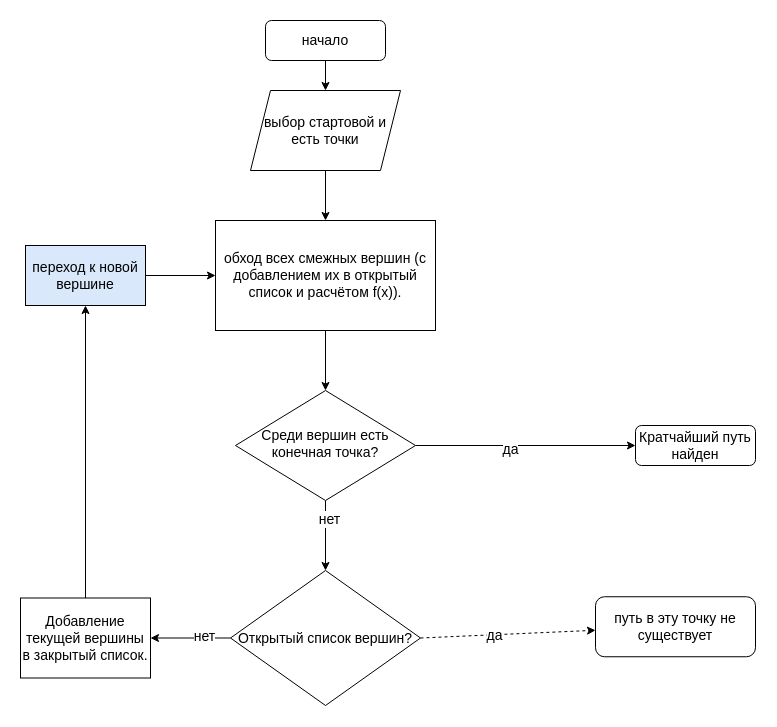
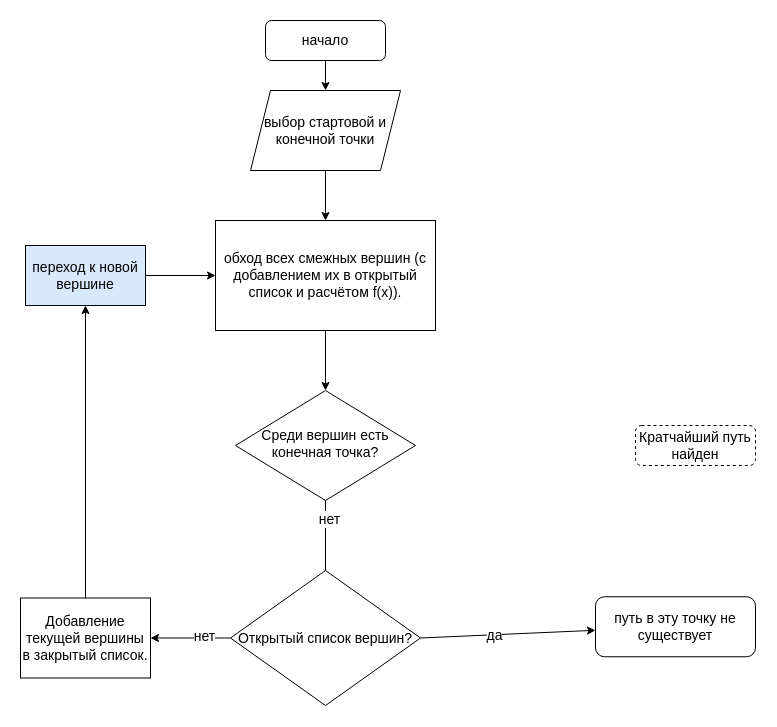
node "выбор стартовой и есть точки": label "выбор стартовой и есть точки" -> "выбор стартовой и конечной точки"
edge "Среди вершин есть конечная точка?" -> "Кратчайший путь найден": removed, label "да"
node "Кратчайший путь найден": style solid -> dashed
edge "Среди вершин есть конечная точка?" -> "Открытый список вершин?": arrowhead classic -> none
edge "Открытый список вершин?" -> "путь в эту точку не существует": style dashed -> solid
